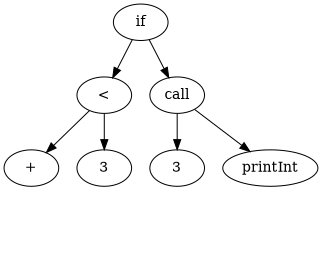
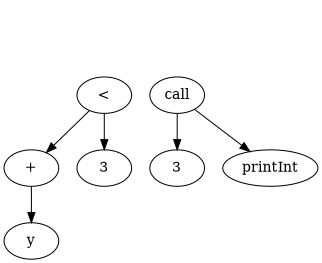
node "if": removed
node "y": added
